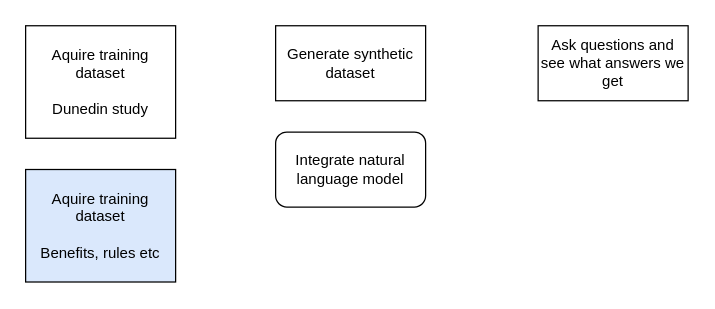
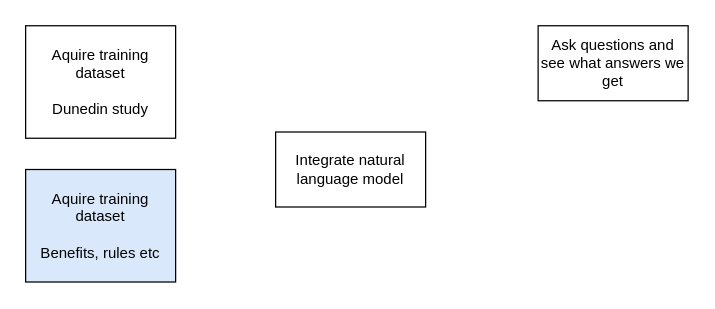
node "Generate synthetic dataset": removed
node "Integrate natural language model": shape rounded rectangle -> rectangle
